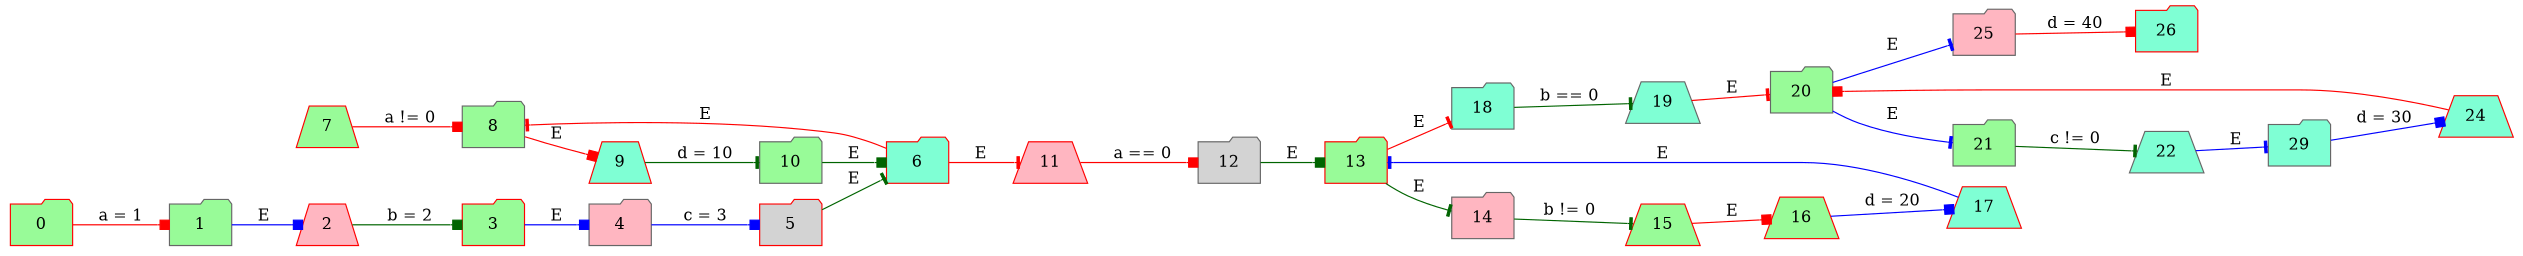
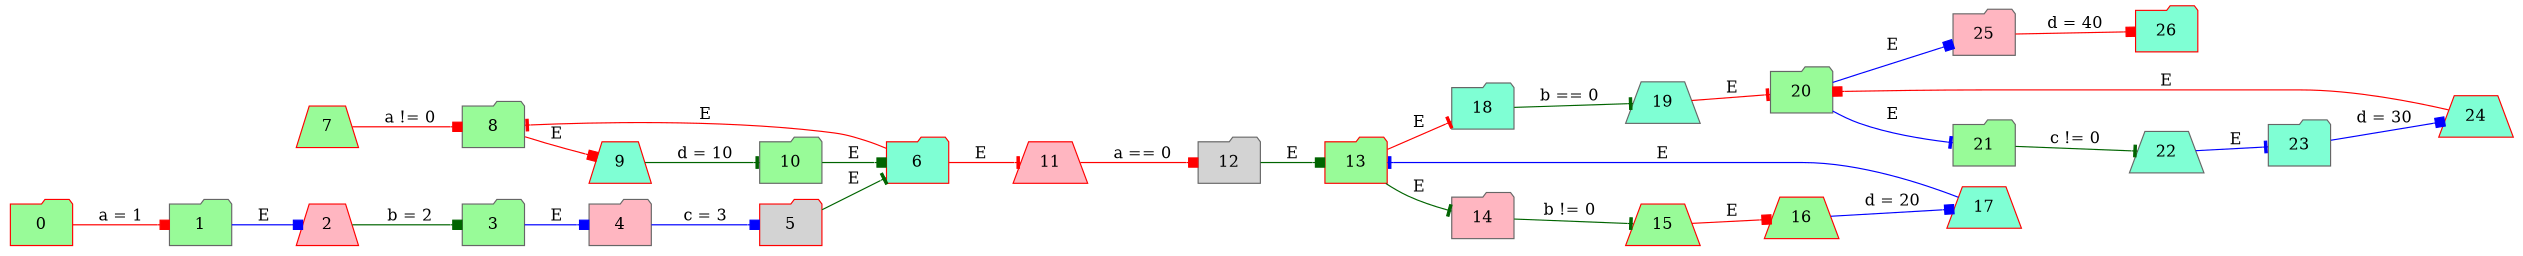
edge "20" -> "25": arrowhead tee -> box
node "29": label "29" -> "23"
node "3": color red -> gray40
